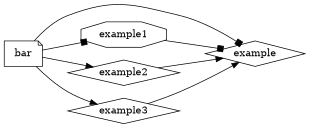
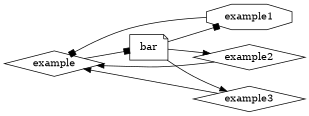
edge "bar" -> "example": reversed
